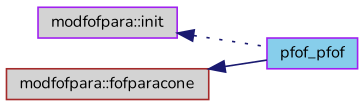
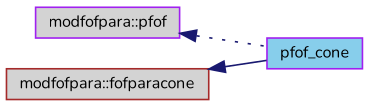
node "modfofpara::init": label "modfofpara::init" -> "modfofpara::pfof"
node "pfof_pfof": label "pfof_pfof" -> "pfof_cone"
